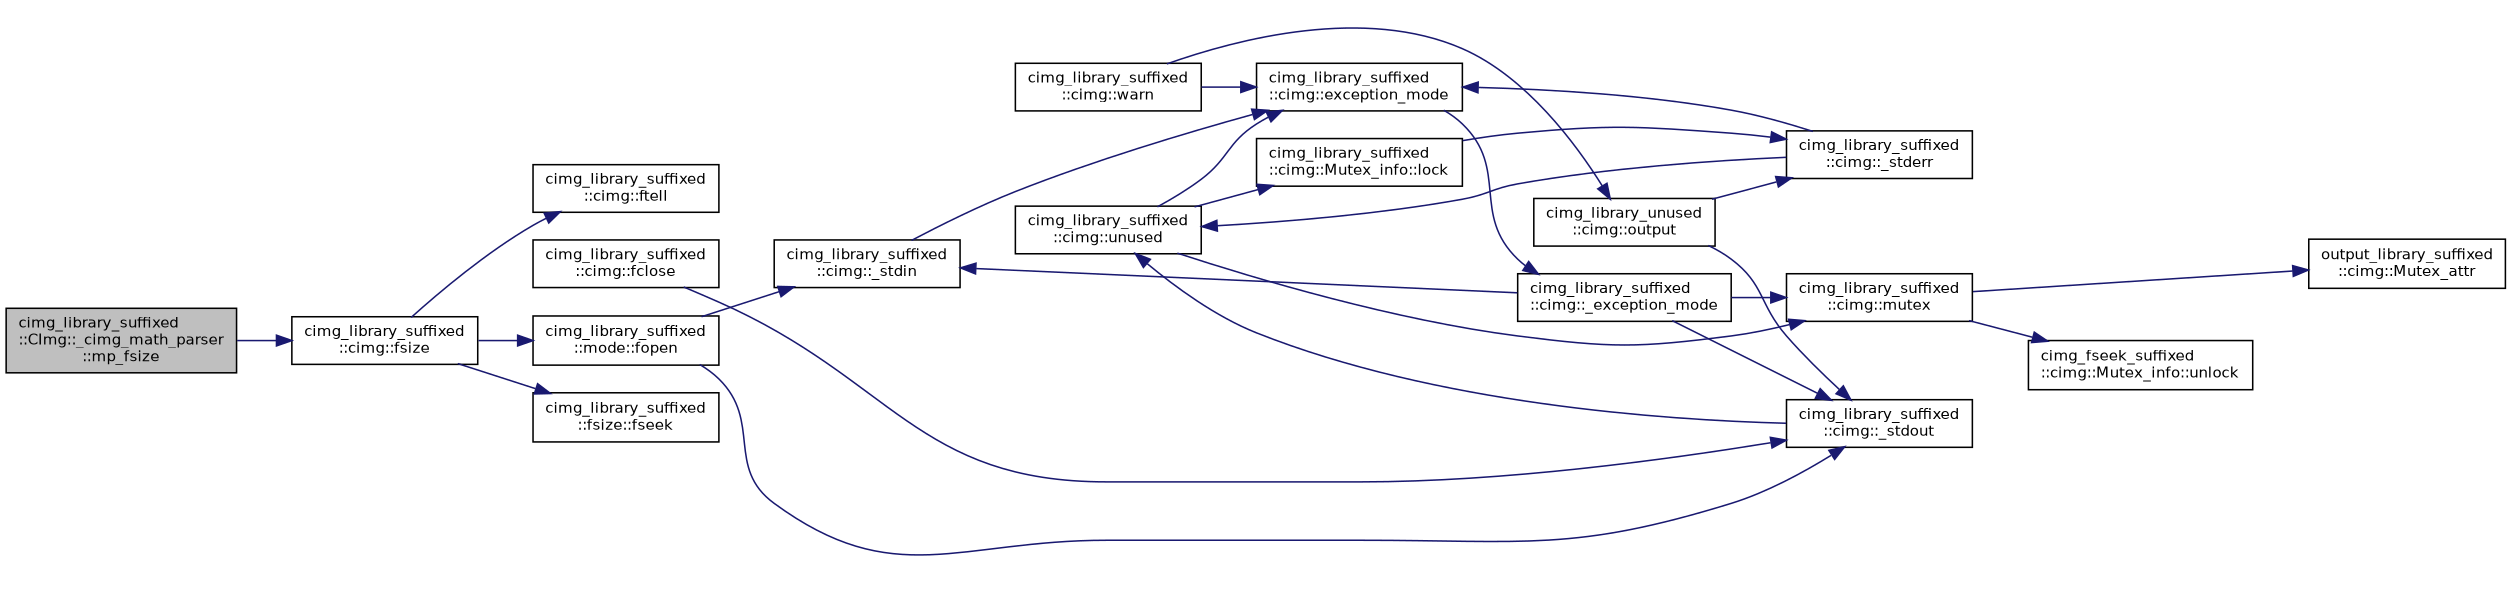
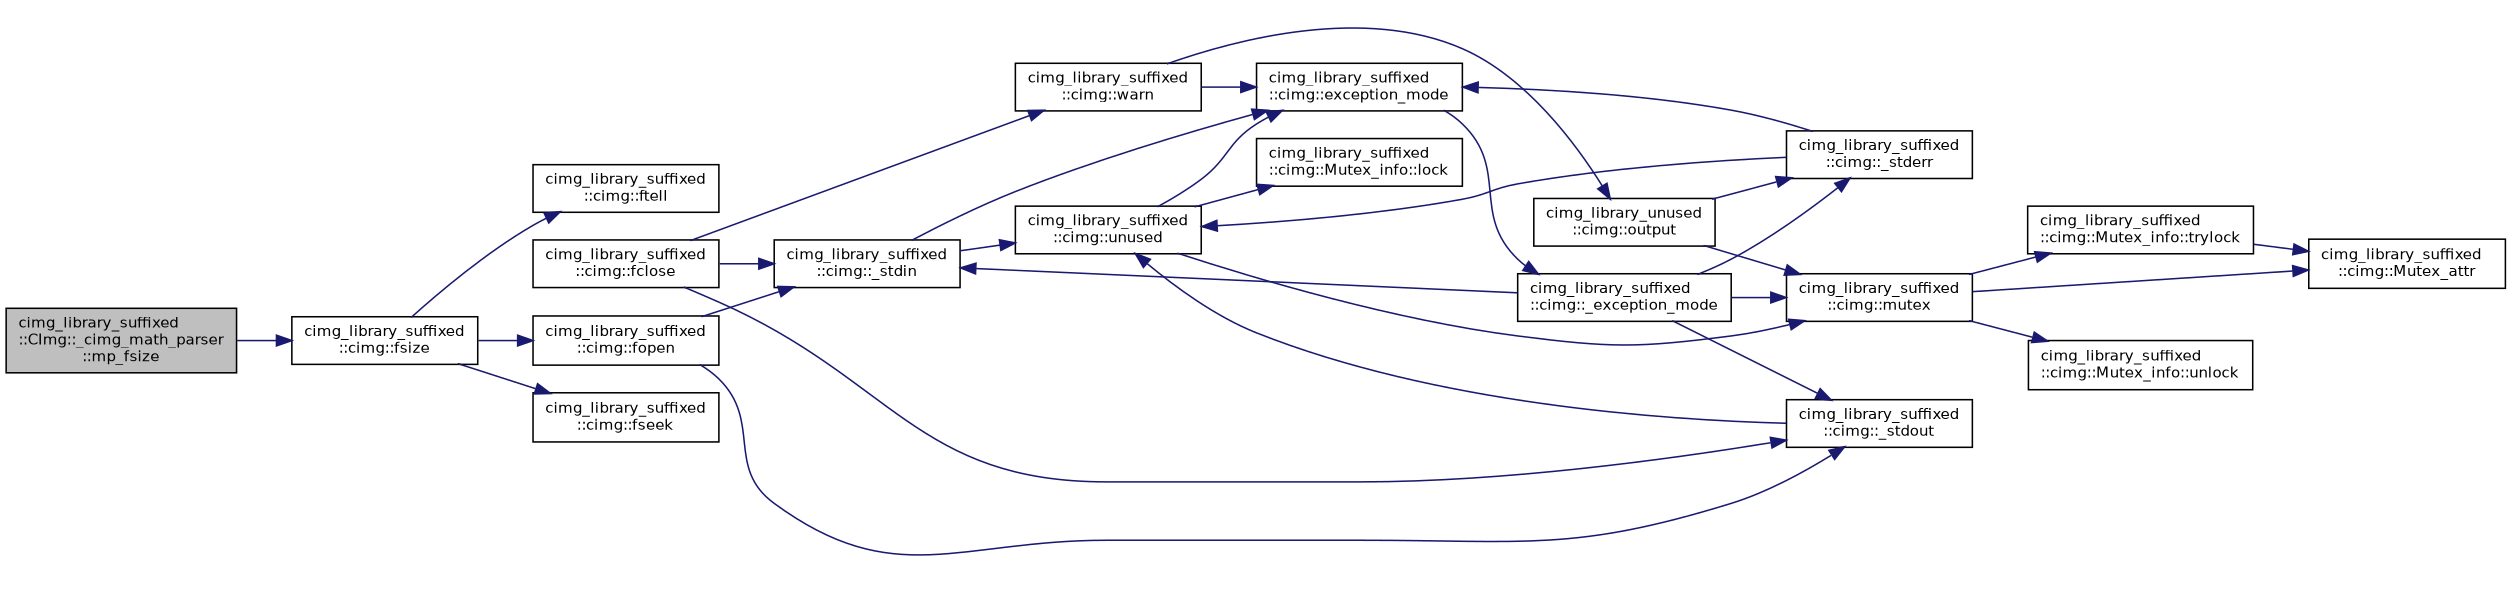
edge "cimg_library_suffixed ::cimg::Mutex_info::lock" -> "cimg_library_suffixed ::cimg::_stderr": now "cimg_library_suffixed ::cimg::_exception_mode" -> "cimg_library_suffixed ::cimg::_stderr"
edge "cimg_library_suffixed ::cimg::fclose" -> "cimg_library_suffixed ::cimg::warn": added
node "cimg_library_suffixed ::cimg::Mutex_info::trylock": added
edge "cimg_library_suffixed ::cimg::_stdin" -> "cimg_library_suffixed ::cimg::unused": added
edge "cimg_library_suffixed ::cimg::fclose" -> "cimg_library_suffixed ::cimg::_stdin": added
node "output_library_suffixed ::cimg::Mutex_attr": label "output_library_suffixed ::cimg::Mutex_attr" -> "cimg_library_suffixed ::cimg::Mutex_attr"
edge "cimg_library_unused ::cimg::output" -> "cimg_library_suffixed ::cimg::_stdout": now "cimg_library_unused ::cimg::output" -> "cimg_library_suffixed ::cimg::mutex"
node "cimg_library_suffixed ::mode::fopen": label "cimg_library_suffixed ::mode::fopen" -> "cimg_library_suffixed ::cimg::fopen"
node "cimg_fseek_suffixed ::cimg::Mutex_info::unlock": label "cimg_fseek_suffixed ::cimg::Mutex_info::unlock" -> "cimg_library_suffixed ::cimg::Mutex_info::unlock"
node "cimg_library_suffixed ::fsize::fseek": label "cimg_library_suffixed ::fsize::fseek" -> "cimg_library_suffixed ::cimg::fseek"
